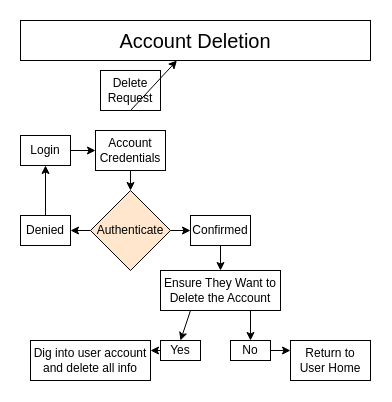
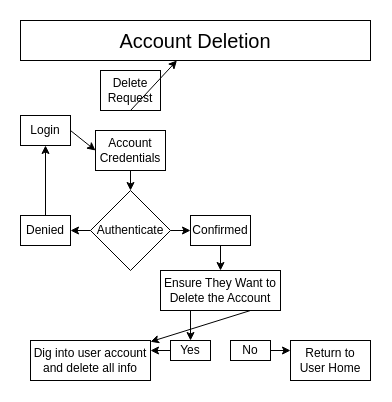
node "Login": moved (46, 151) -> (46, 131)
node "Authenticate": fillcolor #ffe6cc -> #ffffff
edge "Ensure They Want to Delete the Account" -> "No": now "Ensure They Want to Delete the Account" -> "Dig into user account and delete all info"
node "Yes": moved (181, 351) -> (191, 351)
